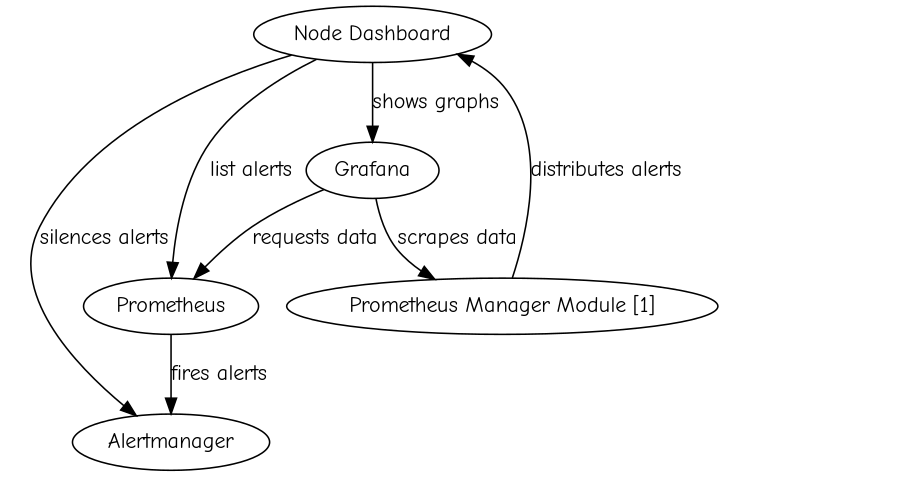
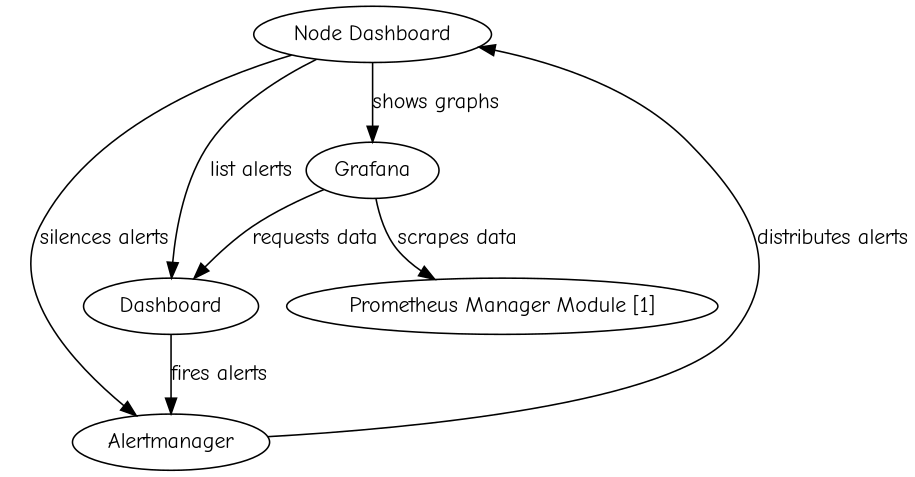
edge "Prometheus Manager Module [1]" -> "Node Dashboard": now "Alertmanager" -> "Node Dashboard"
node "Prometheus": label "Prometheus" -> "Dashboard"
